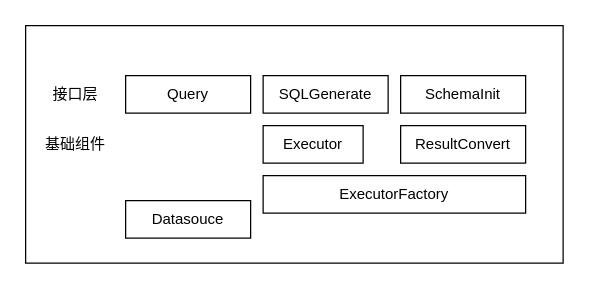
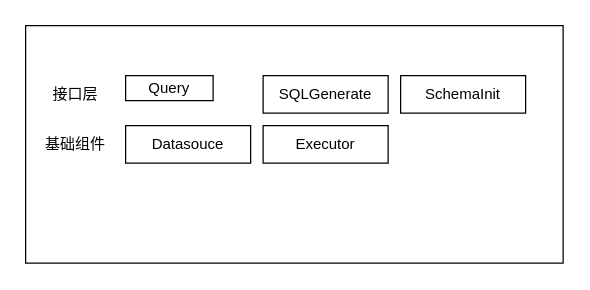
node "Query": size 125x38 -> 88x25
node "Executor": size 100x38 -> 125x38
node "ResultConvert": removed
node "ExecutorFactory": removed
node "Datasouce": moved (188, 219) -> (188, 144)
